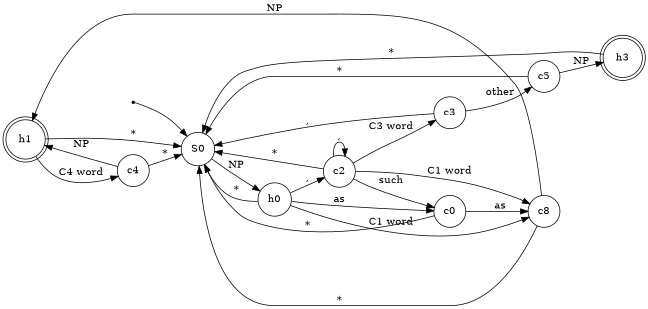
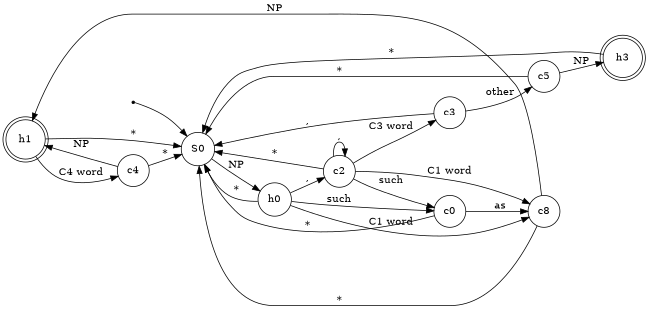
edge "h0" -> "c0": label "as" -> "such"
